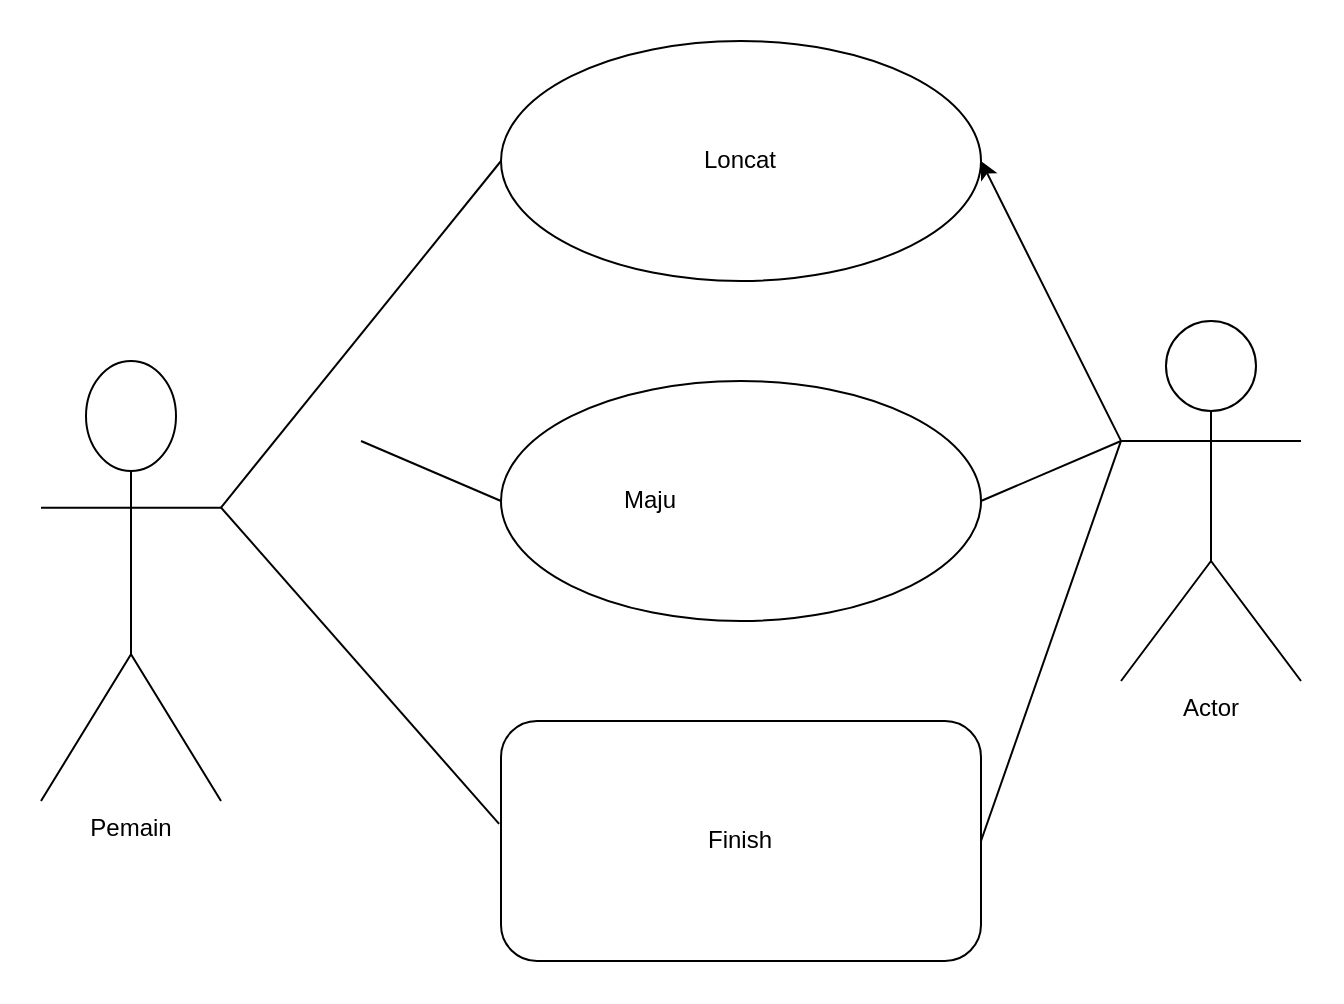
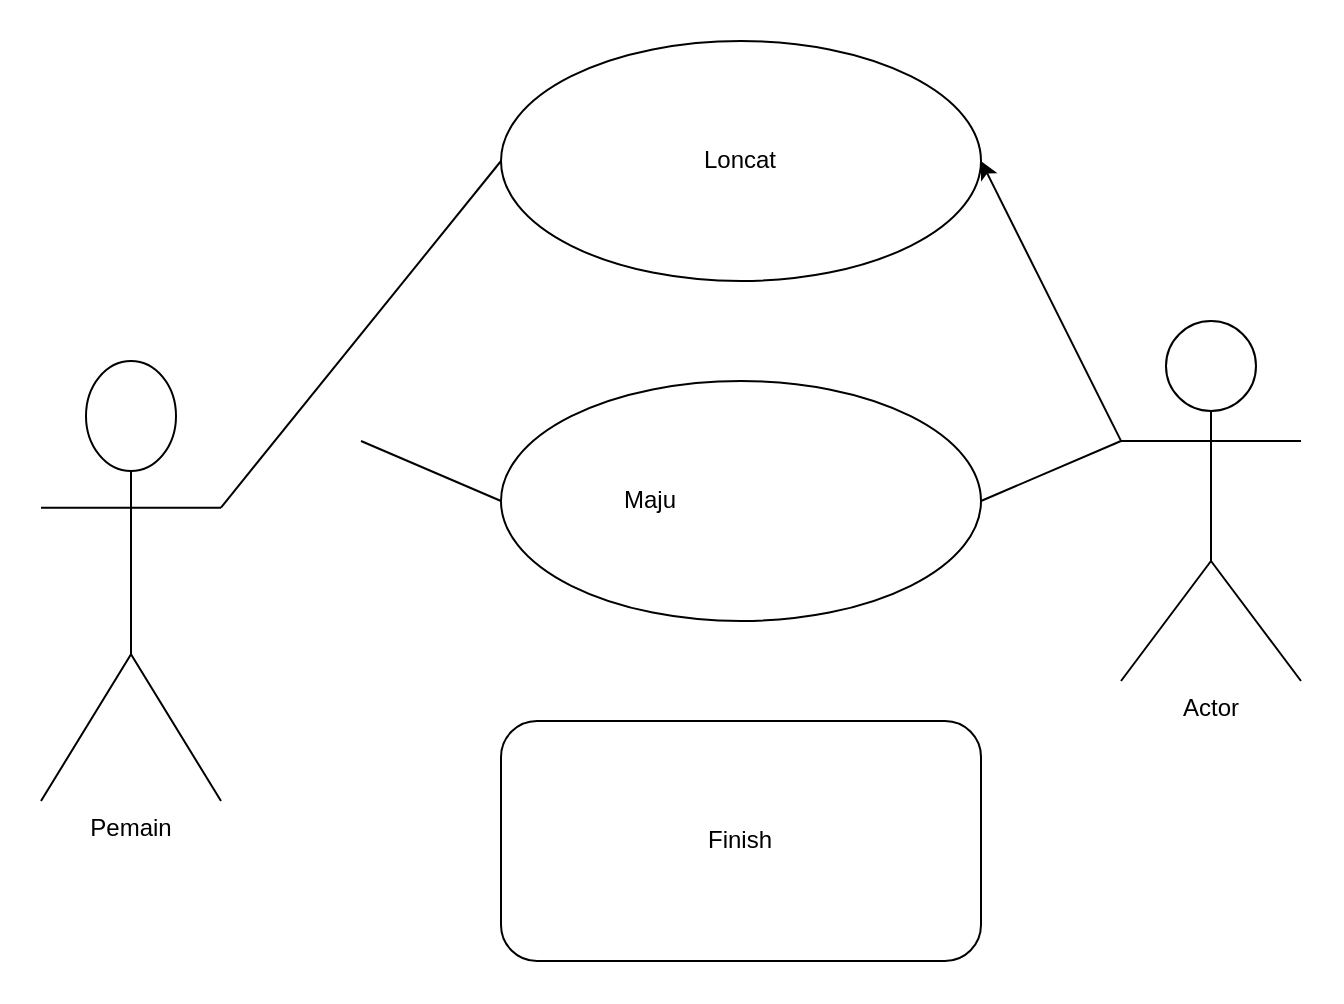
edge "Actor" -- "Finish": removed
edge "Pemain" -- "Finish": removed
